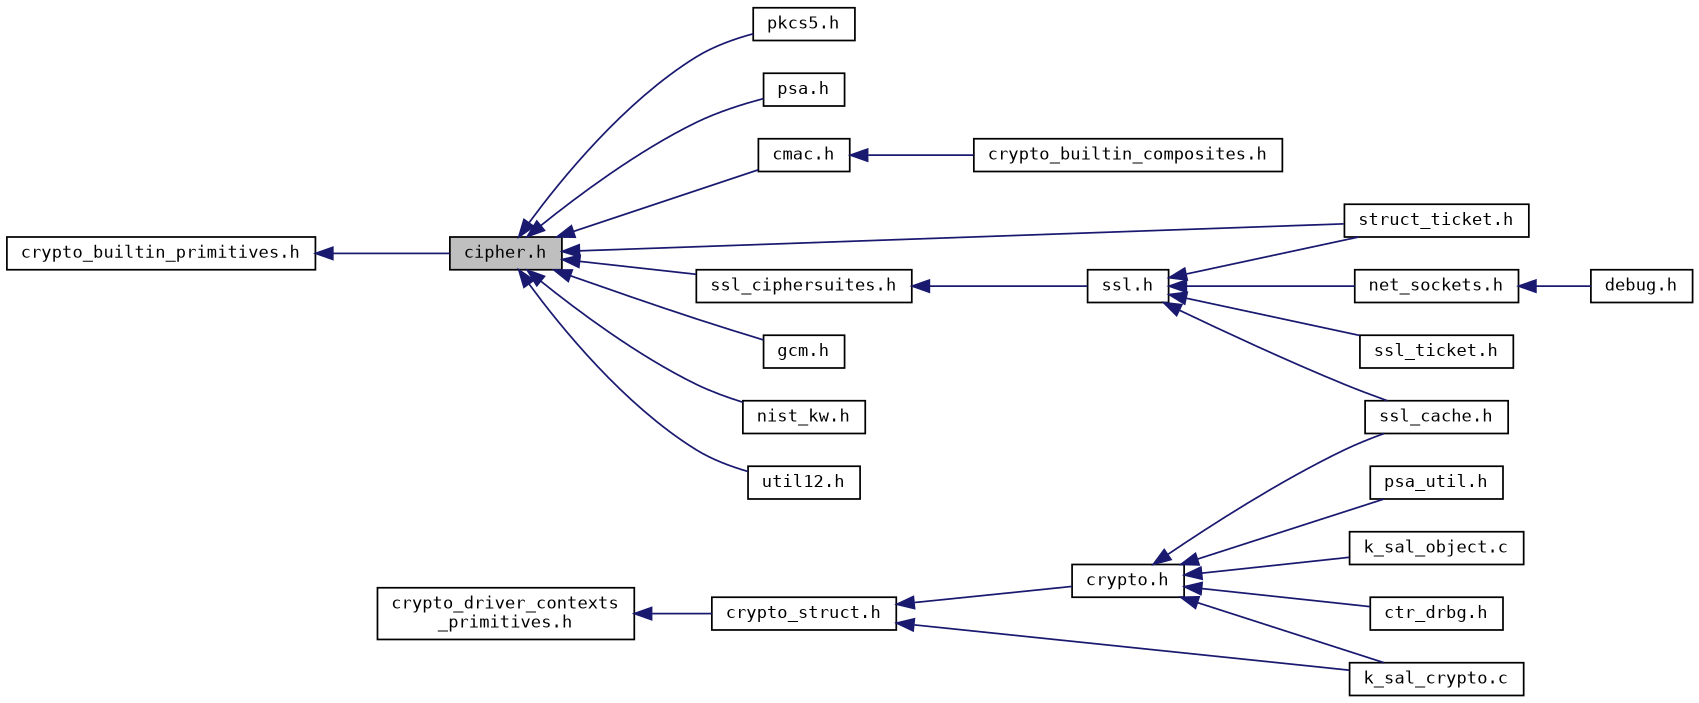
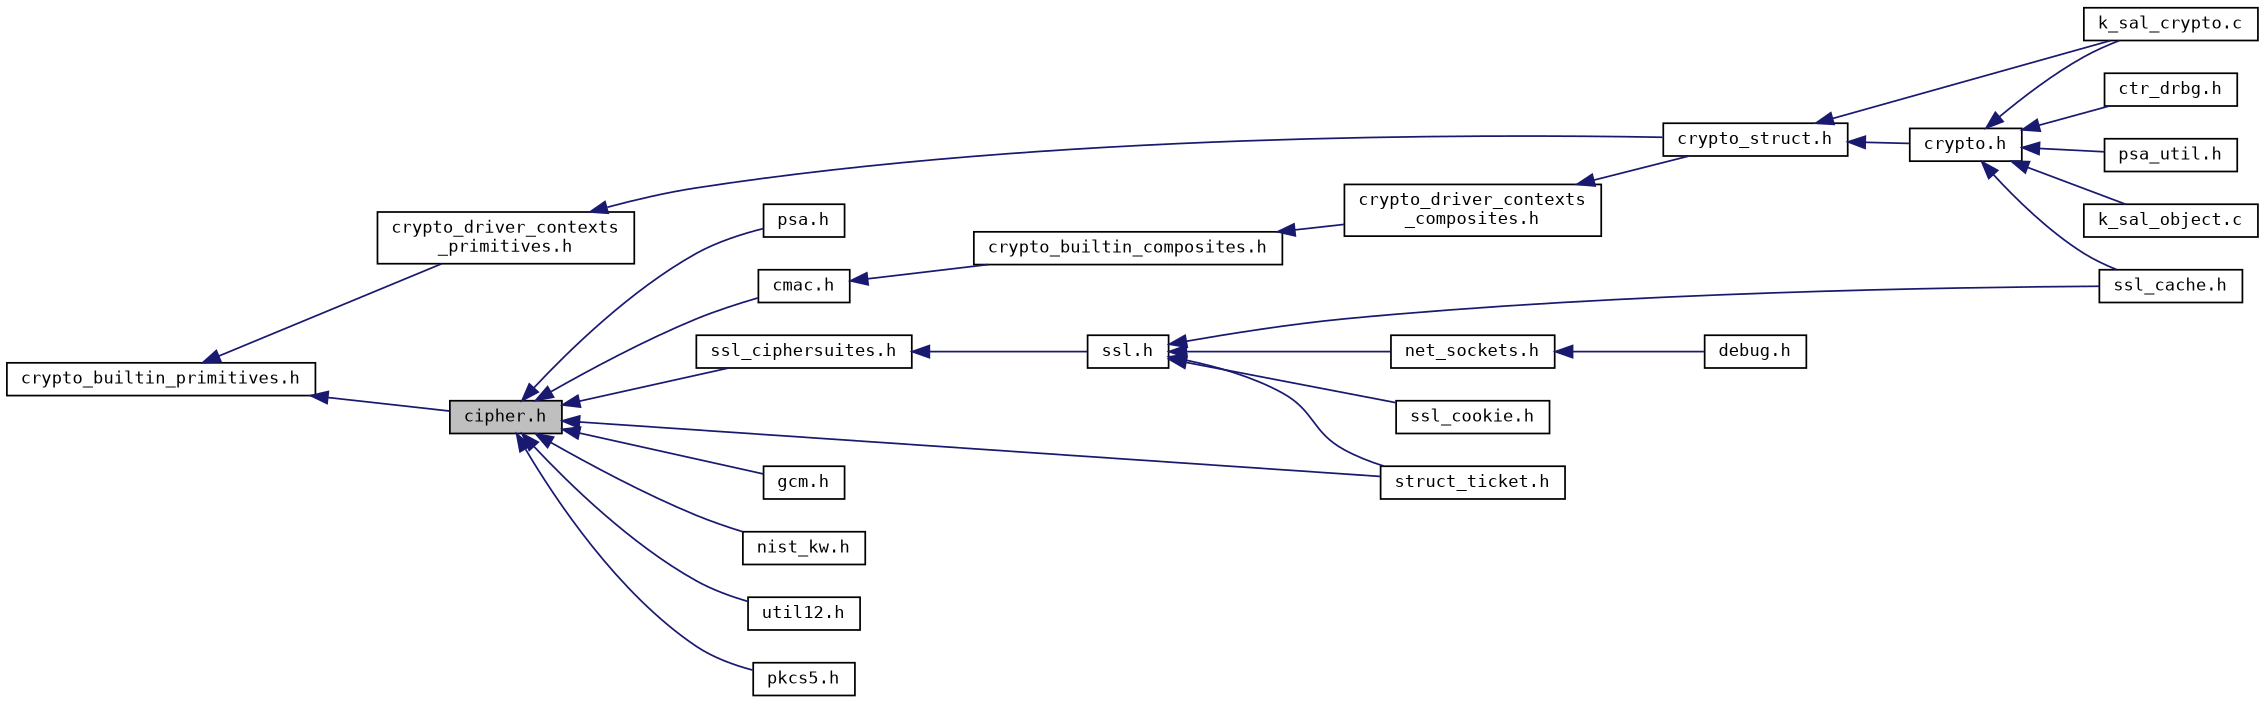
node "crypto_driver_contexts _composites.h": added
edge "crypto_driver_contexts _primitives.h" -> "crypto_builtin_primitives.h": added
node "ssl_ticket.h": label "ssl_ticket.h" -> "ssl_cookie.h"
